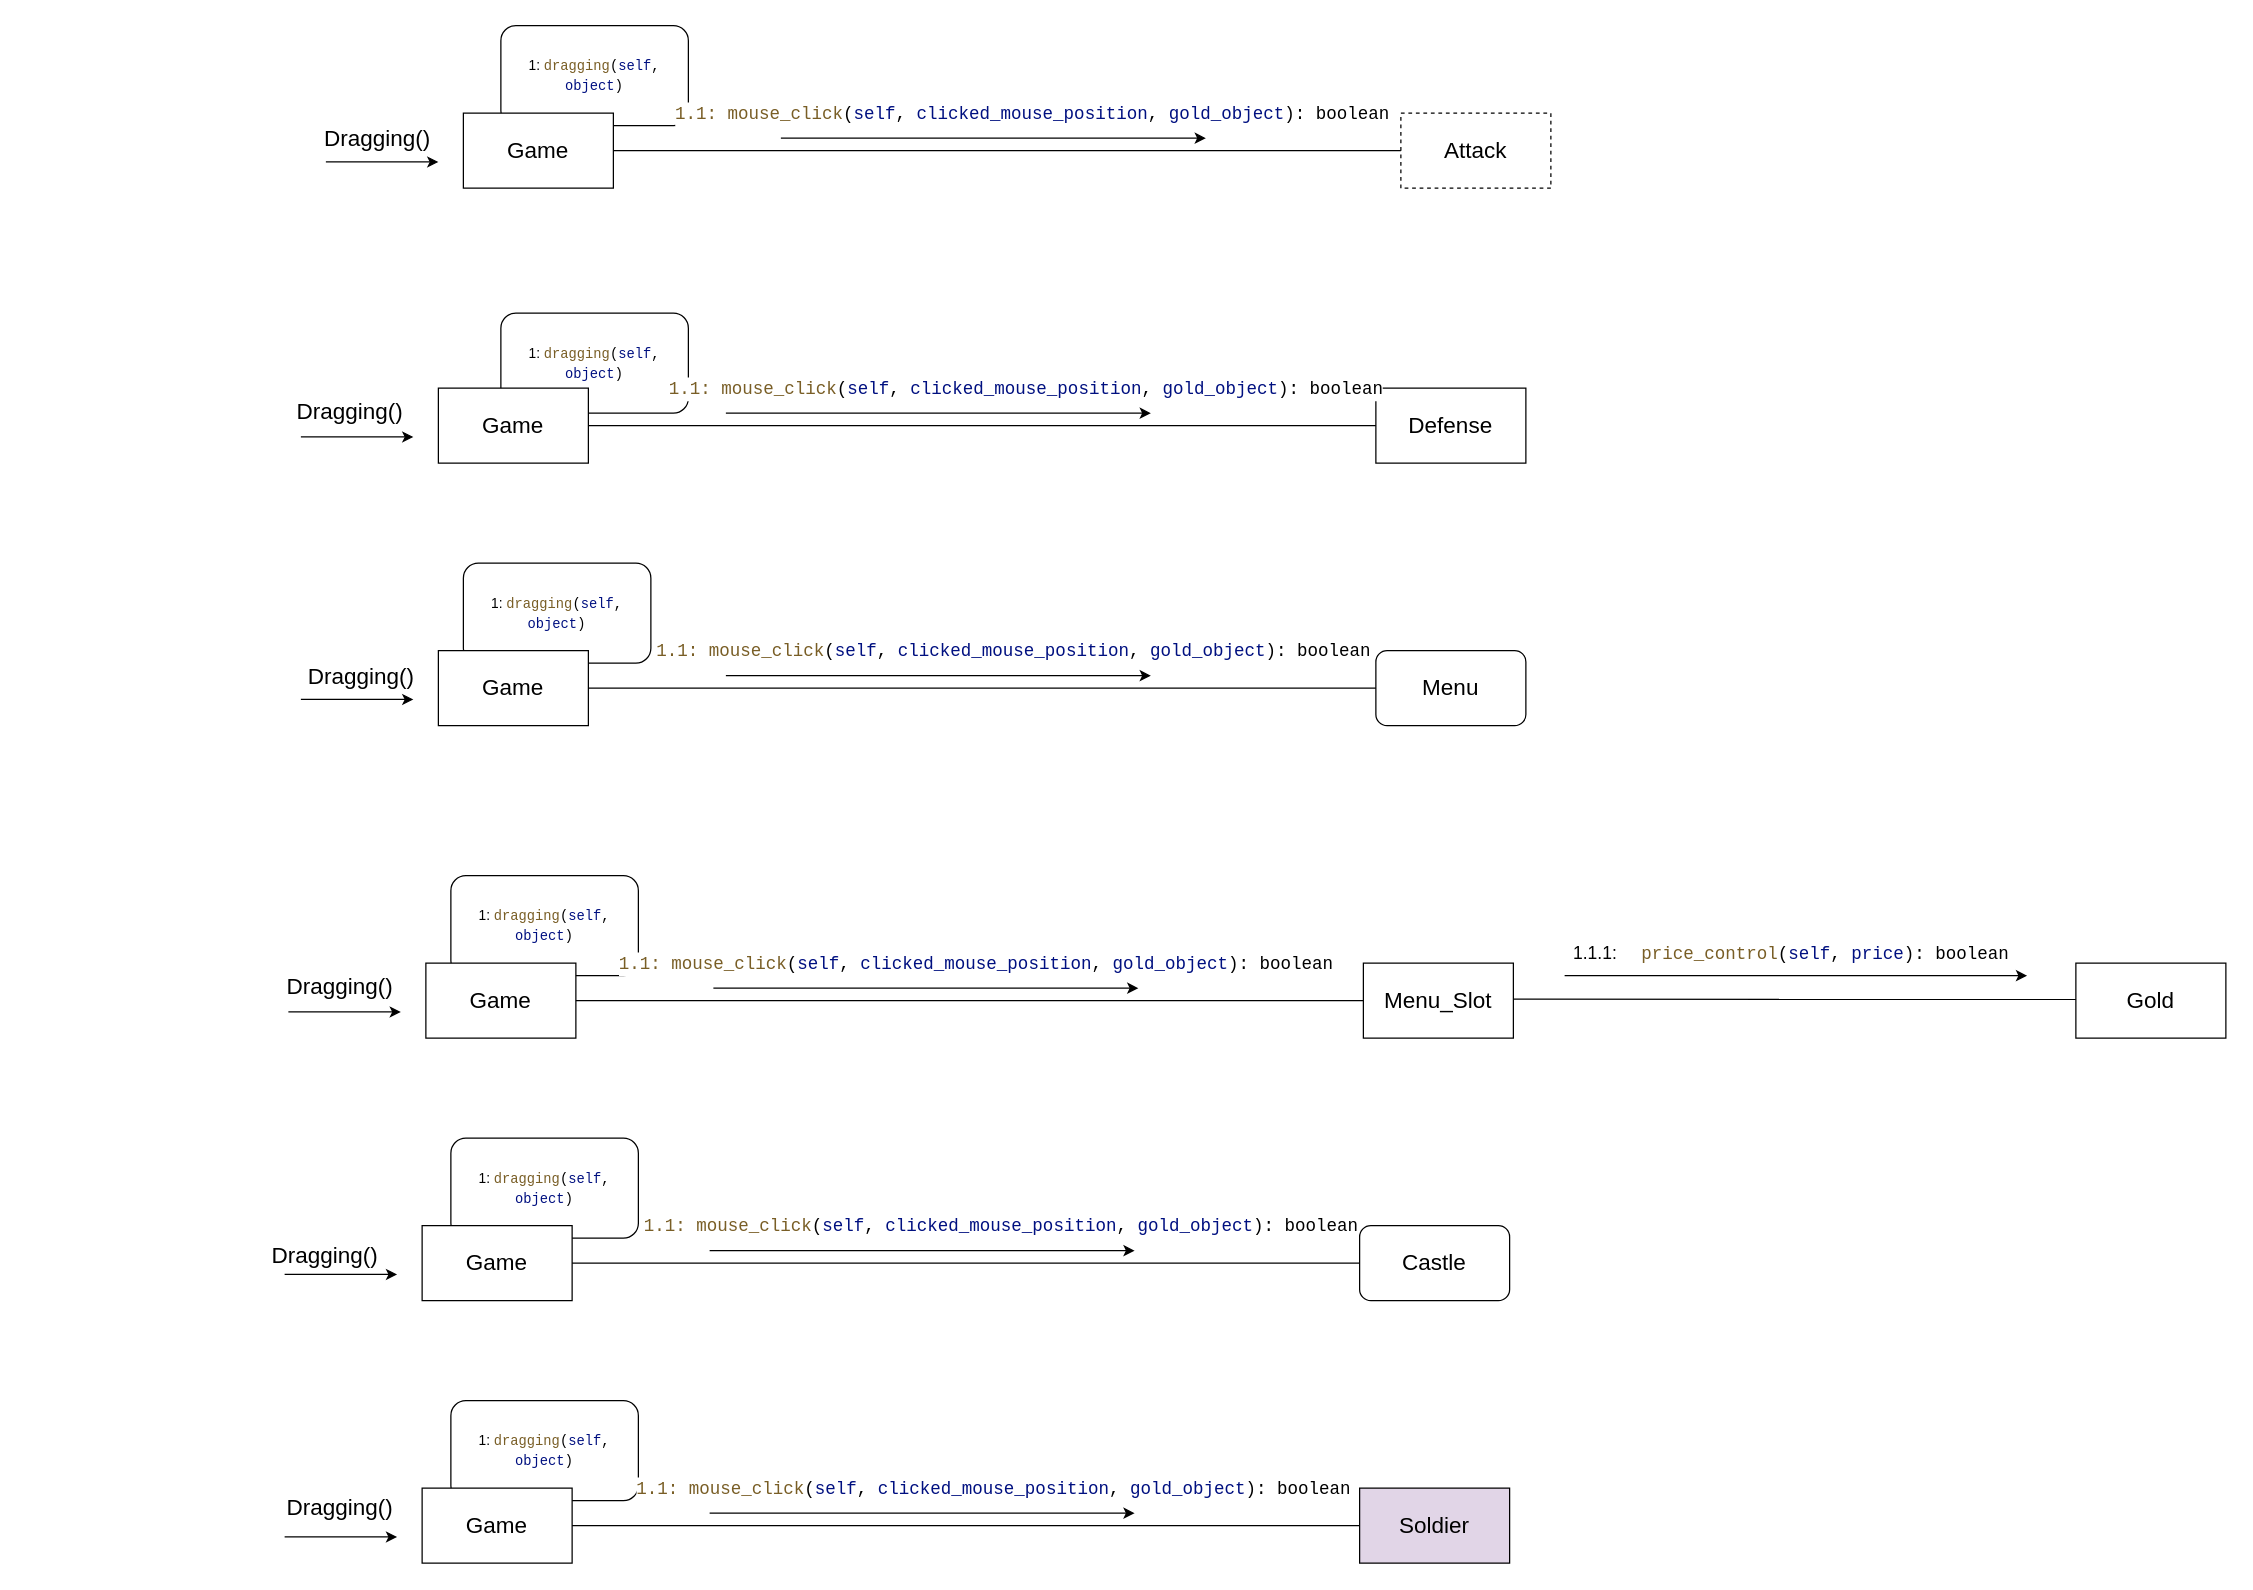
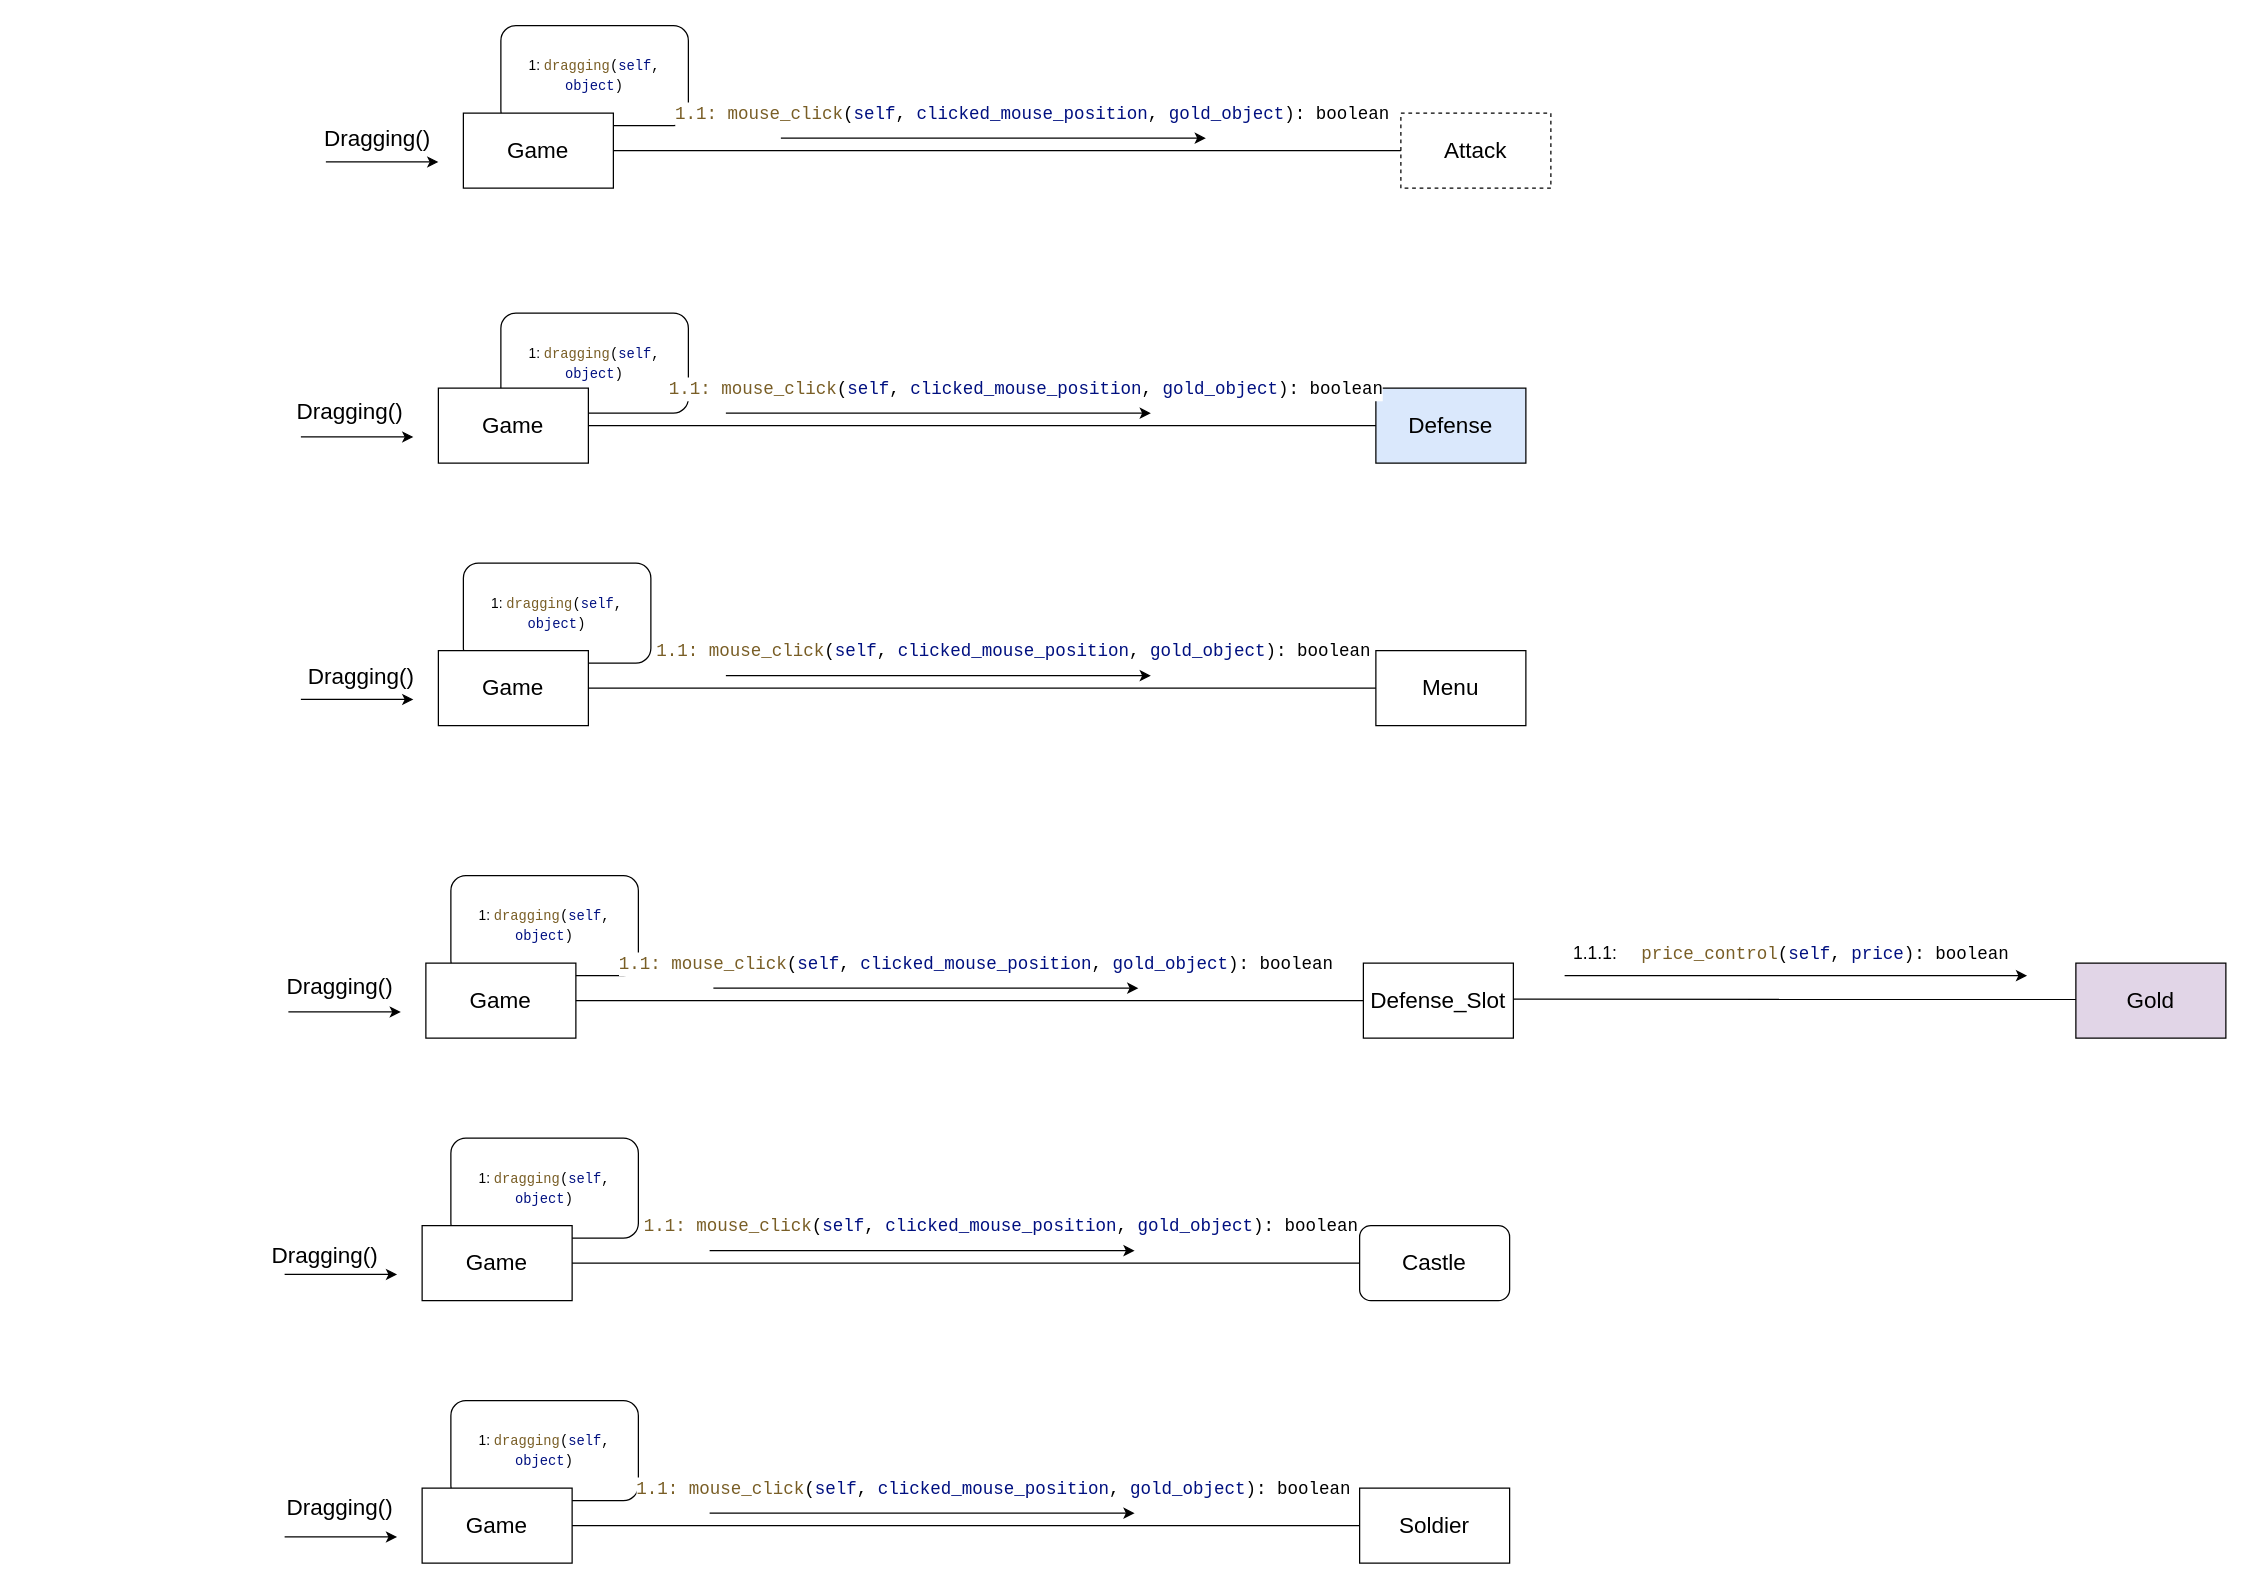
node "Defense": fillcolor #ffffff -> #dae8fc
node "Menu": shape rounded rectangle -> rectangle
node "Menu_Slot": label "Menu_Slot" -> "Defense_Slot"
node "Gold": fillcolor #ffffff -> #e1d5e7
node "Soldier": fillcolor #e1d5e7 -> #ffffff
